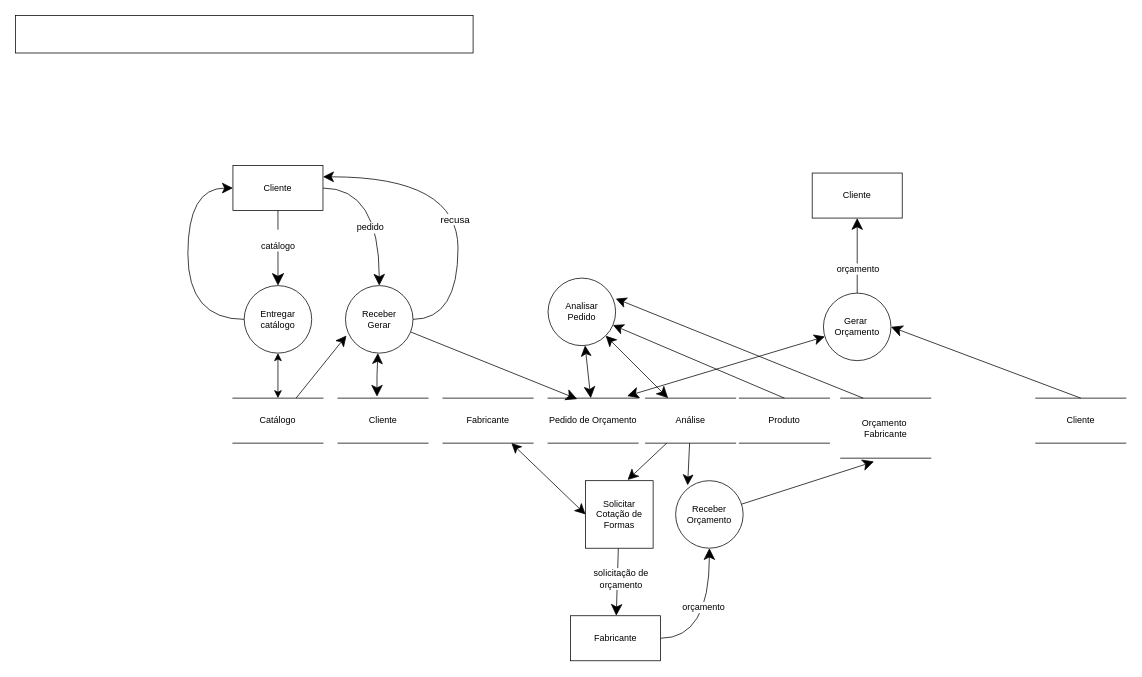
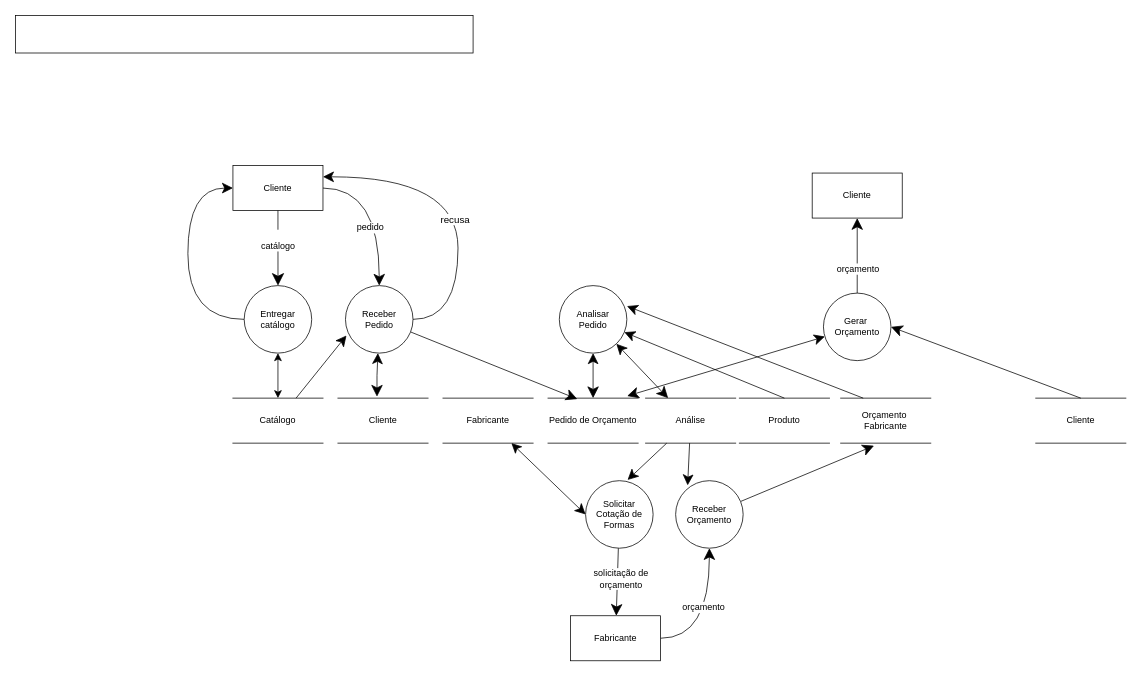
node "Analisar Pedido": moved (582, 312) -> (593, 319)
node "Receber Gerar": label "Receber Gerar" -> "Receber Pedido"
node "Orçamento Fabricante": size 90x60 -> 90x45
node "Solicitar Cotação de Formas": shape rectangle -> ellipse
